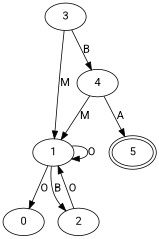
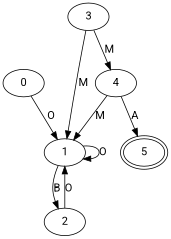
edge "3" -> "4": label "B" -> "M"
edge "1" -> "0": reversed
